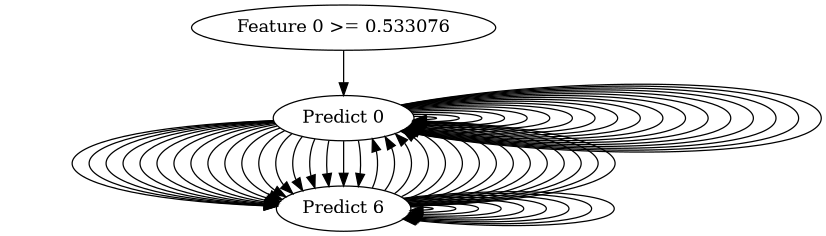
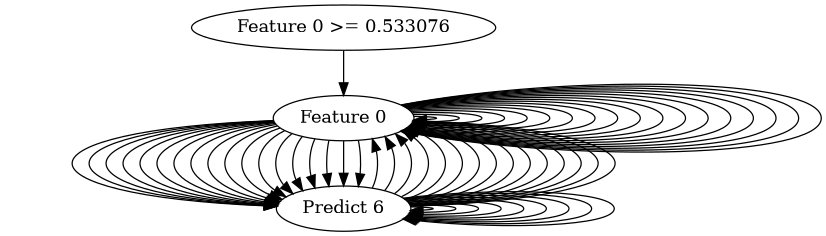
node "Predict 0": label "Predict 0" -> "Feature 0"
